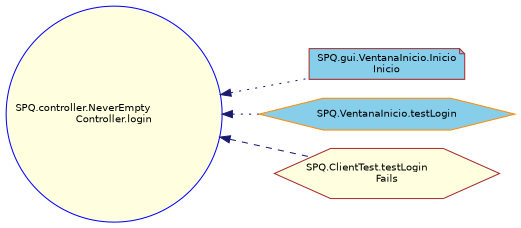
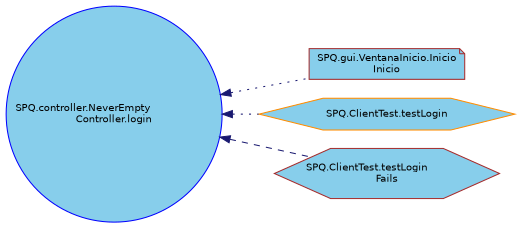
node "SPQ.controller.NeverEmpty Controller.login": fillcolor lightyellow -> skyblue
node "SPQ.VentanaInicio.testLogin": label "SPQ.VentanaInicio.testLogin" -> "SPQ.ClientTest.testLogin"
node "SPQ.ClientTest.testLogin Fails": fillcolor lightyellow -> skyblue
